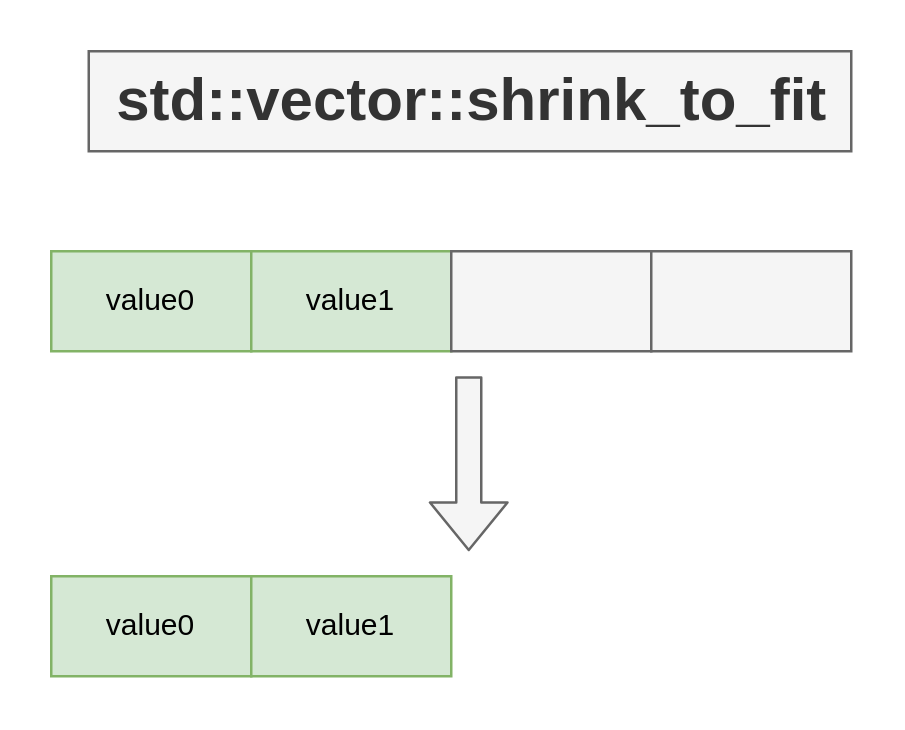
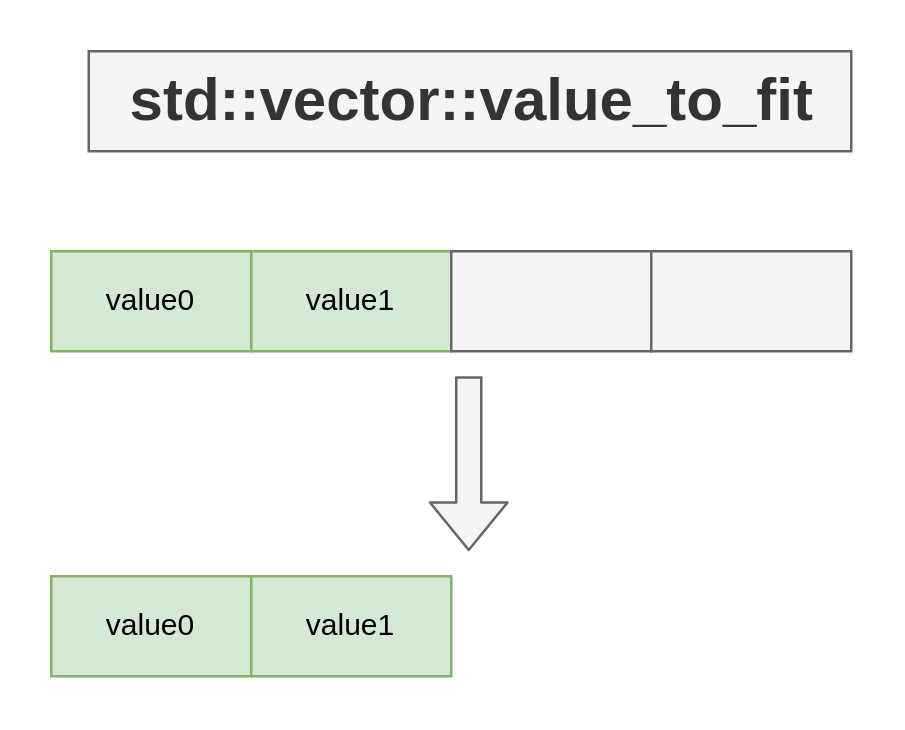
node "std::vector::shrink_to_fit": label "std::vector::shrink_to_fit" -> "std::vector::value_to_fit"
